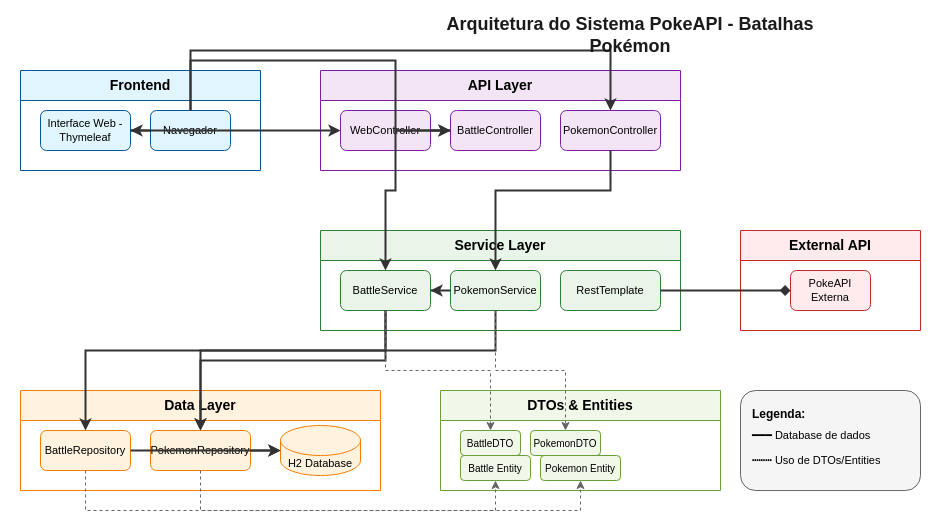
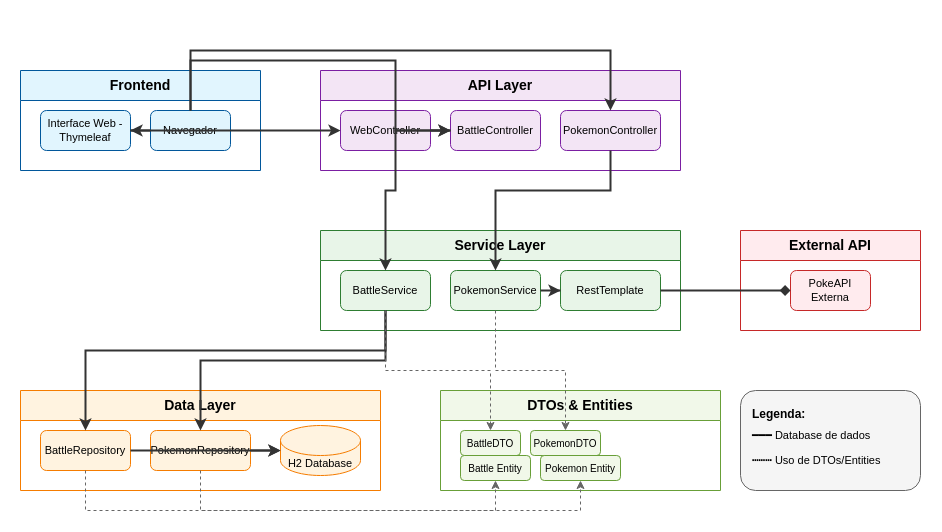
node "Arquitetura do Sistema PokeAPI - Batalhas Pokémon": removed
edge "PokemonService" -> "BattleService": now "PokemonService" -> "RestTemplate"
edge "PokemonService" -> "PokemonRepository": removed
